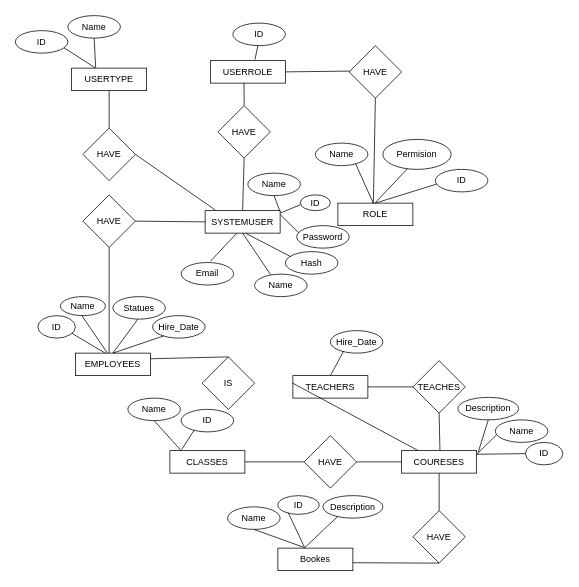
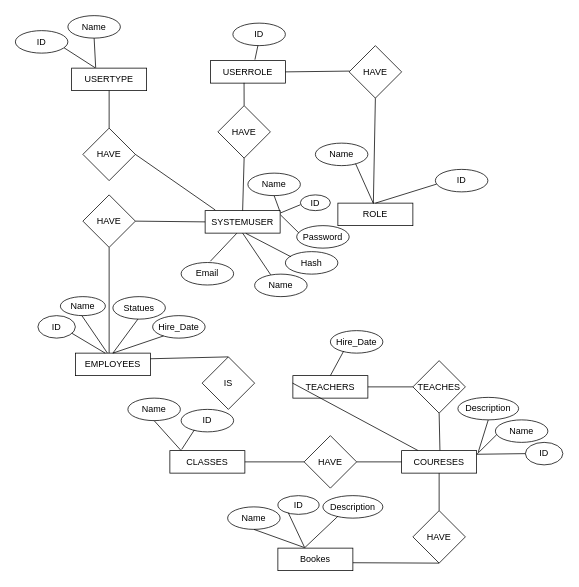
node "Permision": removed
edge "Permision" -- "ROLE": removed
